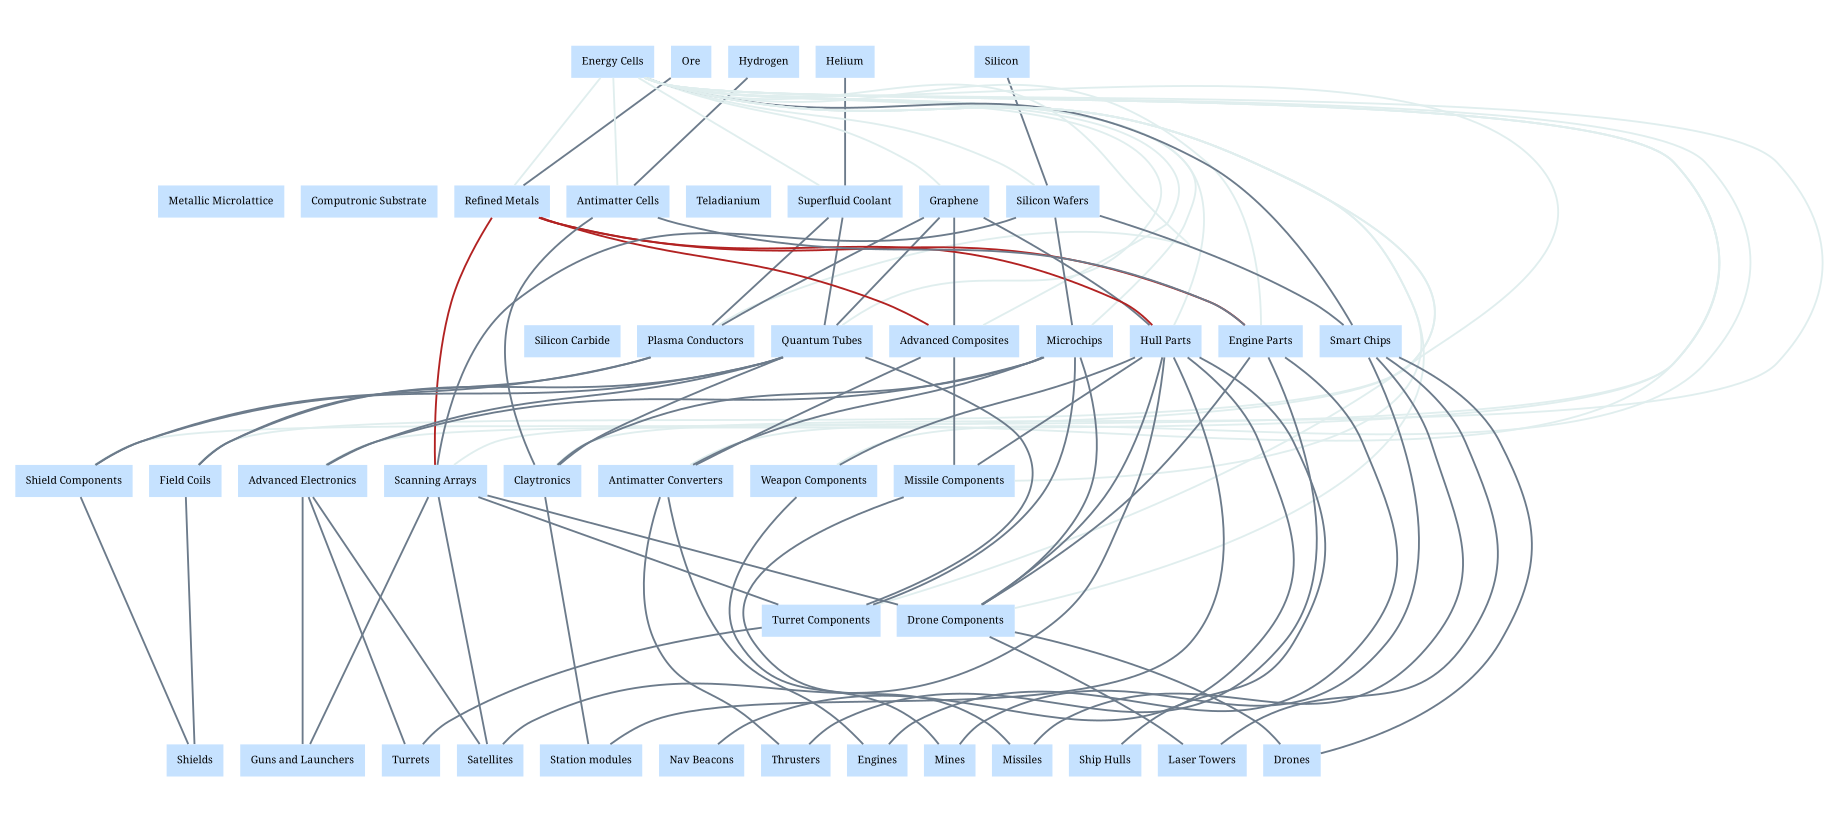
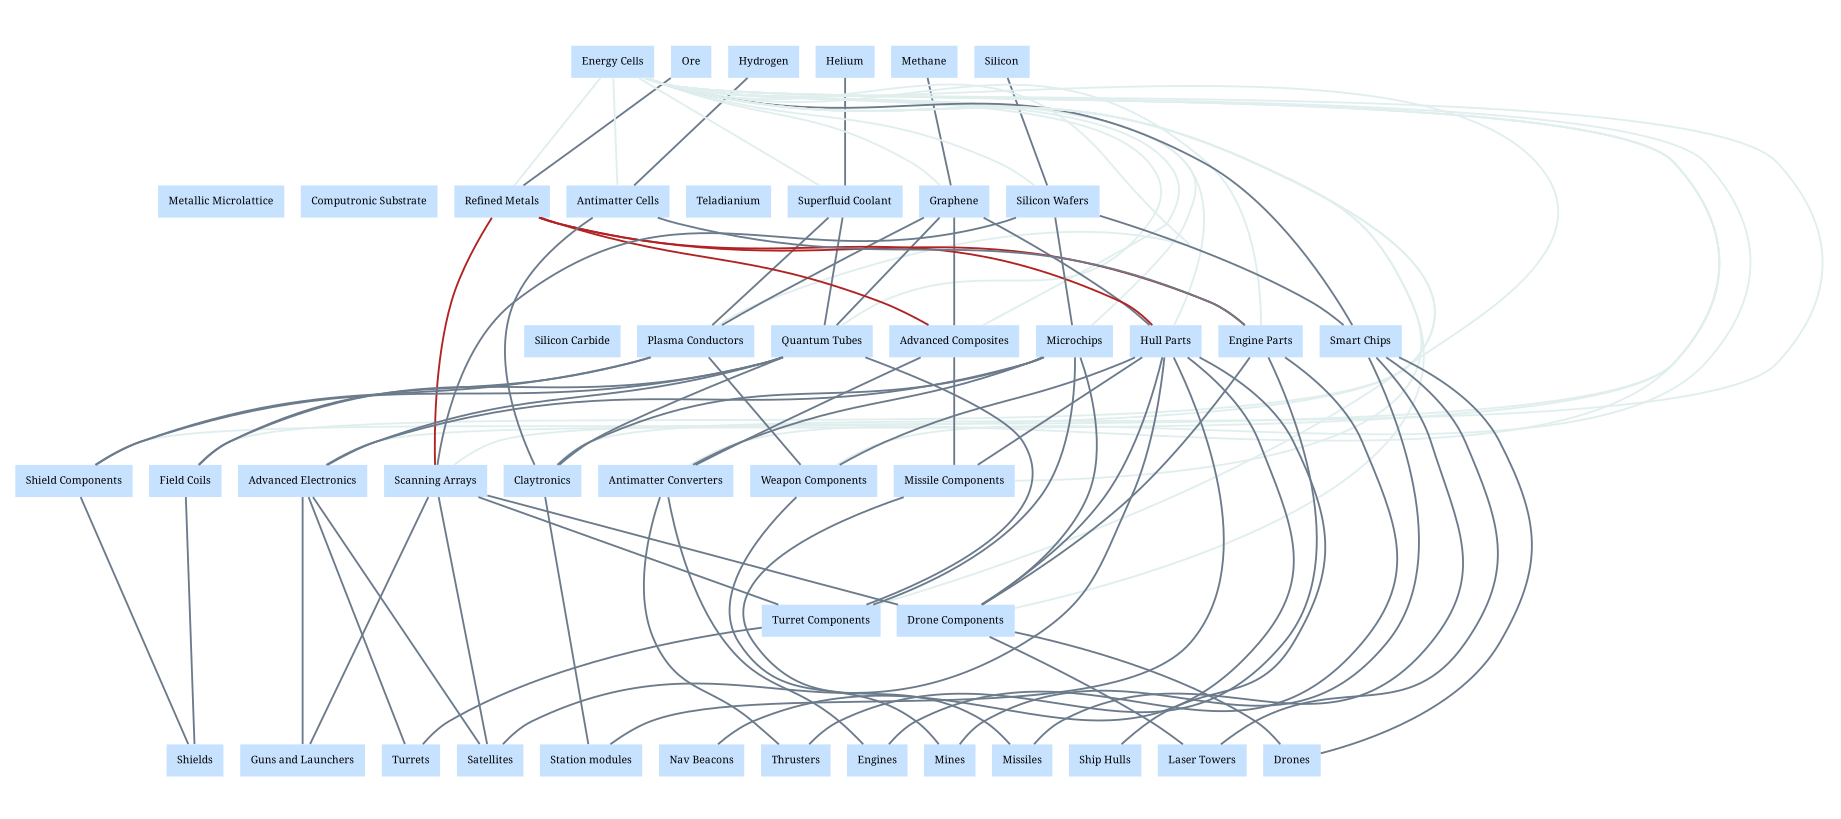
node "Methane": added
edge "Plasma Conductors" -- "Weapon Components": added
